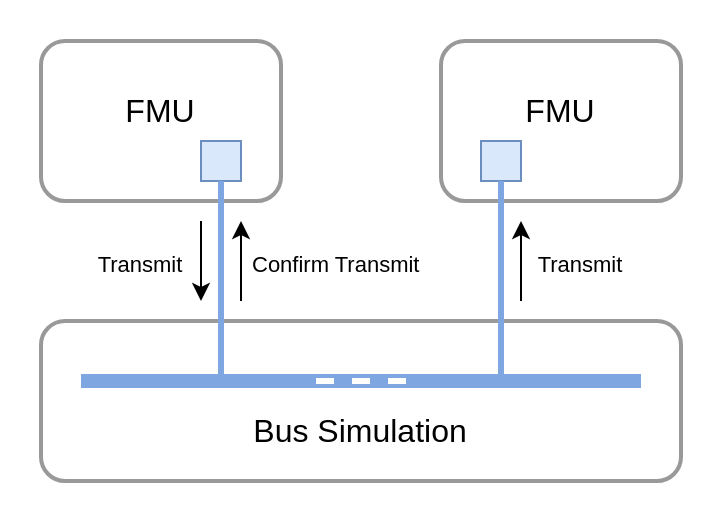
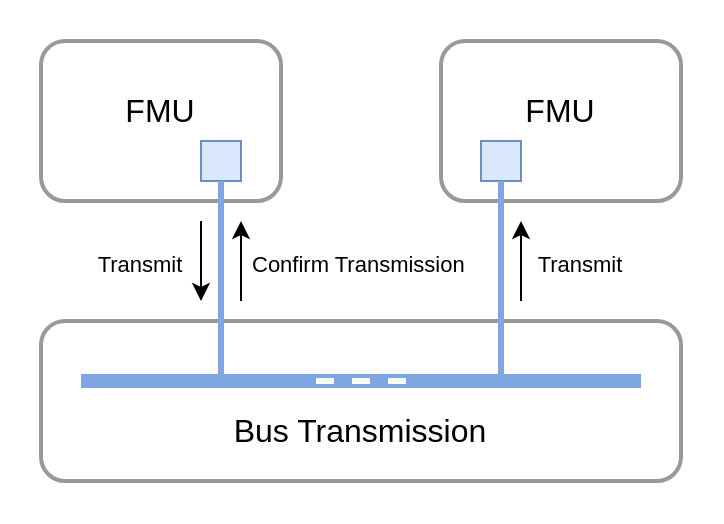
node "Confirm Transmit": label "Confirm Transmit" -> "Confirm Transmission"
node "Bus Simulation": label "Bus Simulation" -> "Bus Transmission"
